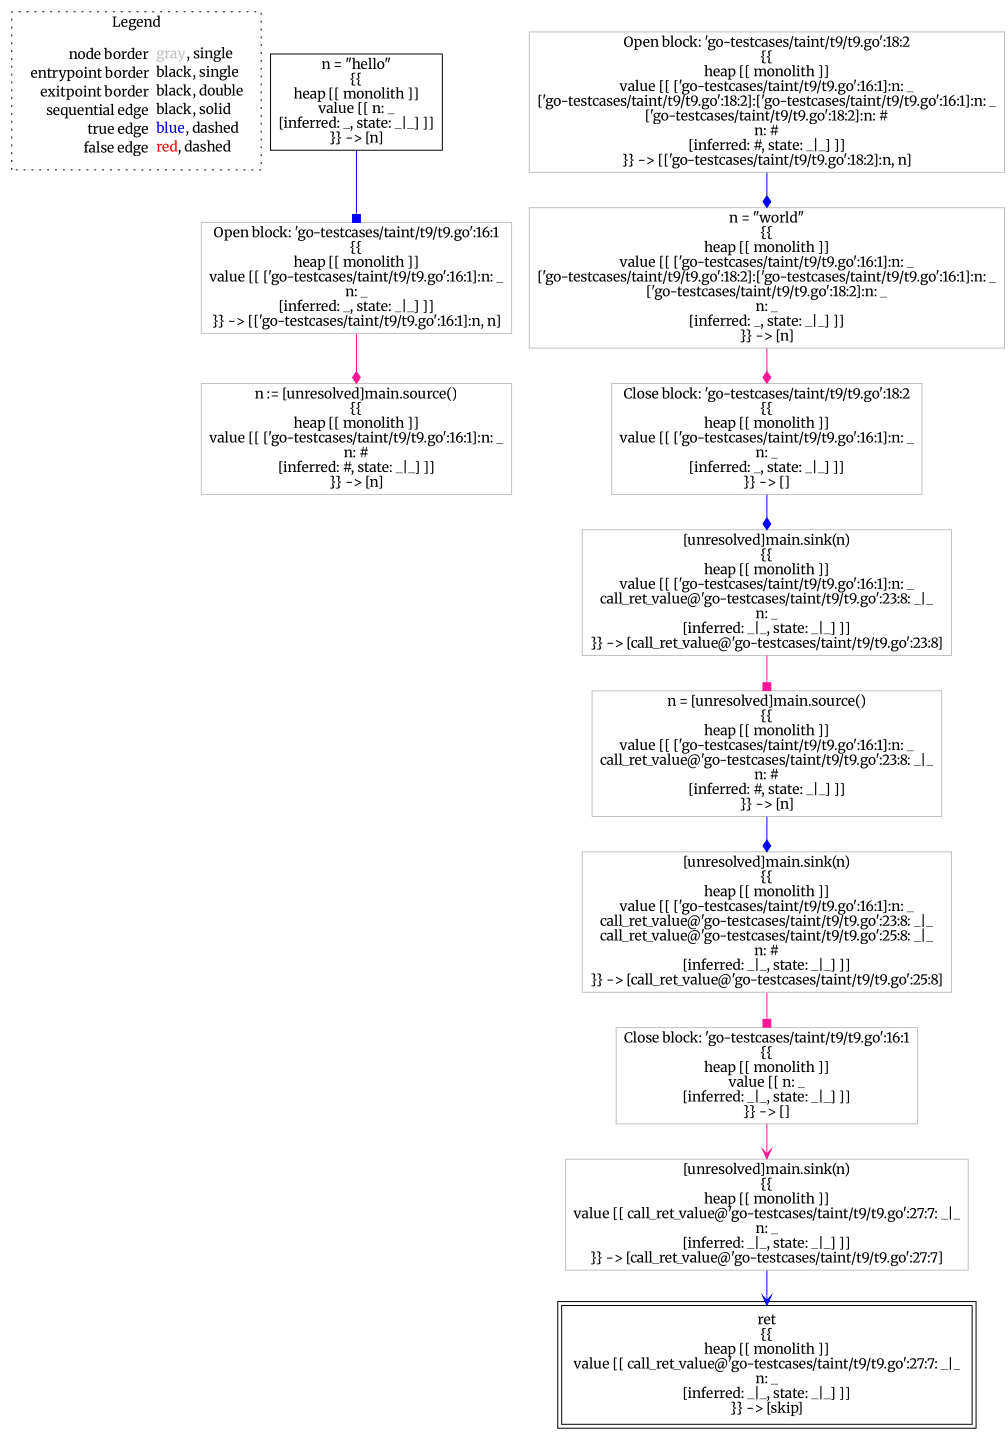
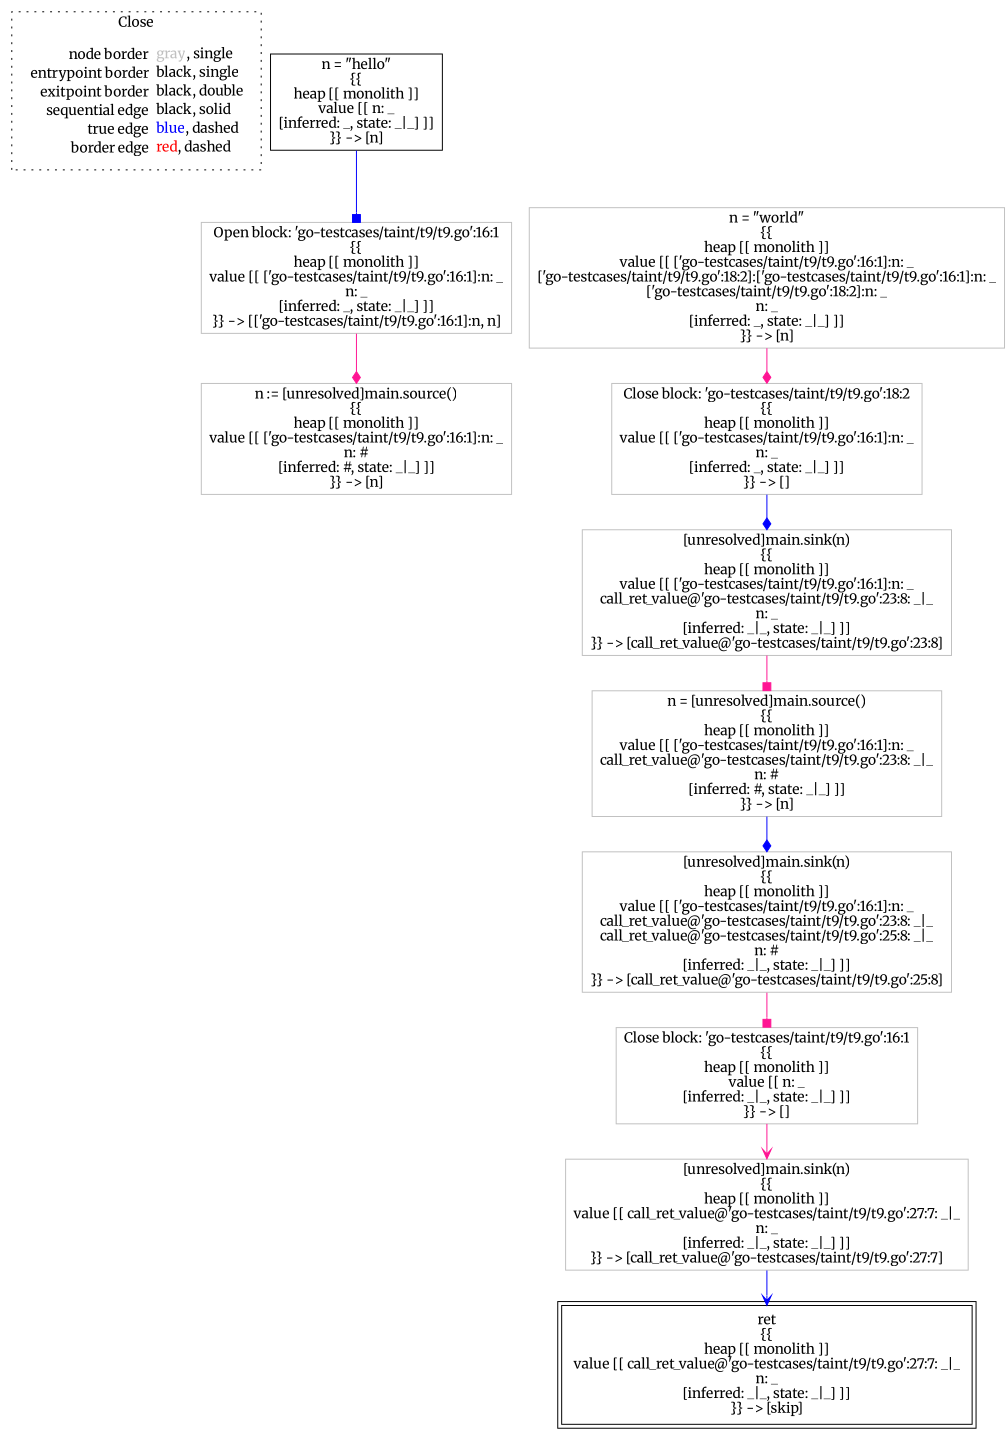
cluster "Legend": label "Legend" -> "Close"
node "Open block: 'go-testcases/taint/t9/t9.go':18:2": removed
node "node border": text "false edge" -> "border edge"
